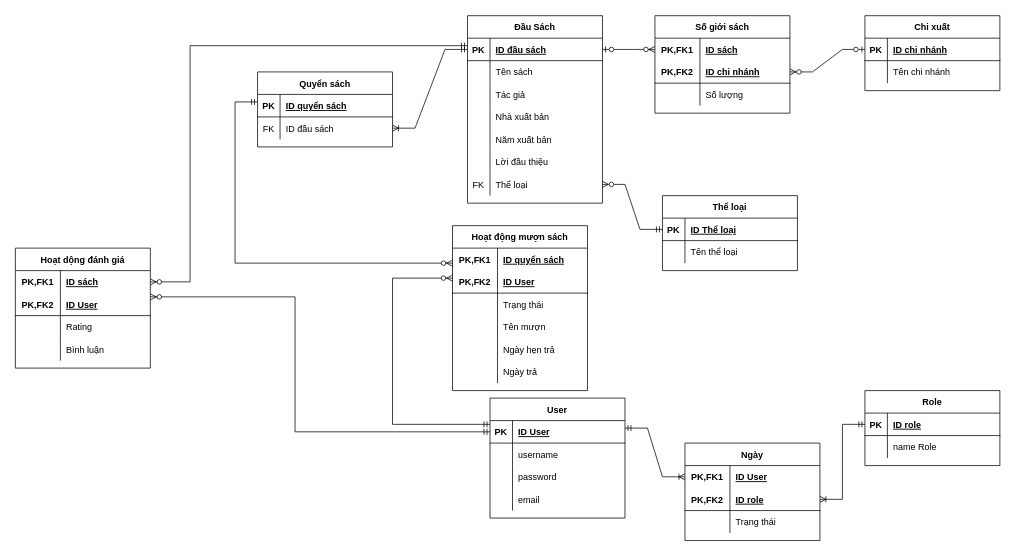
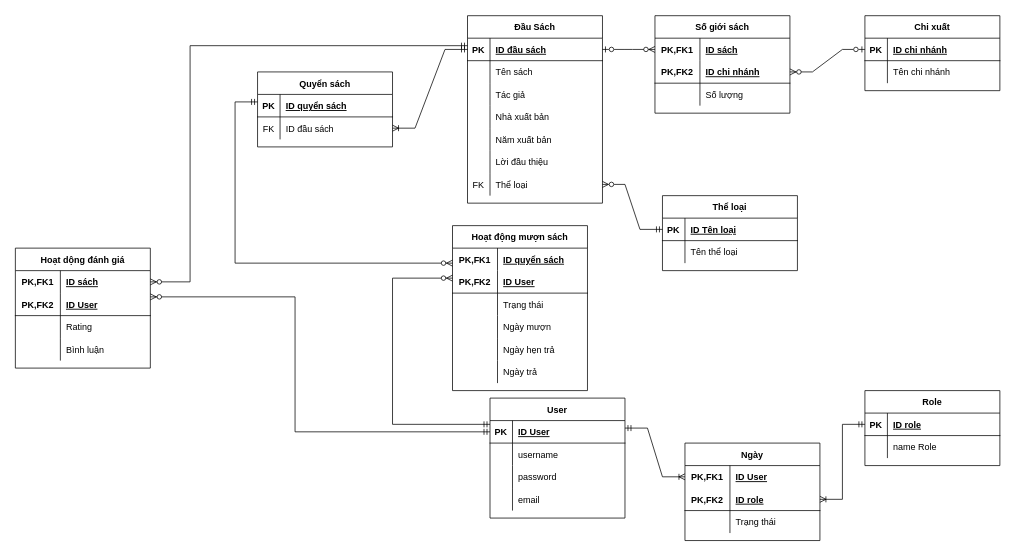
node "ID Thể loại": label "ID Thể loại" -> "ID Tên loại"
node "Tên mượn": label "Tên mượn" -> "Ngày mượn"
